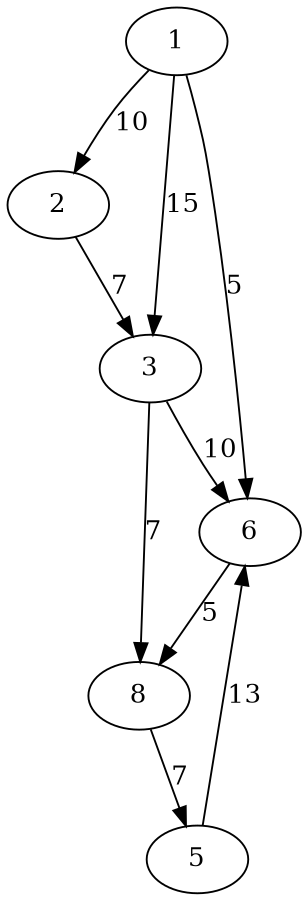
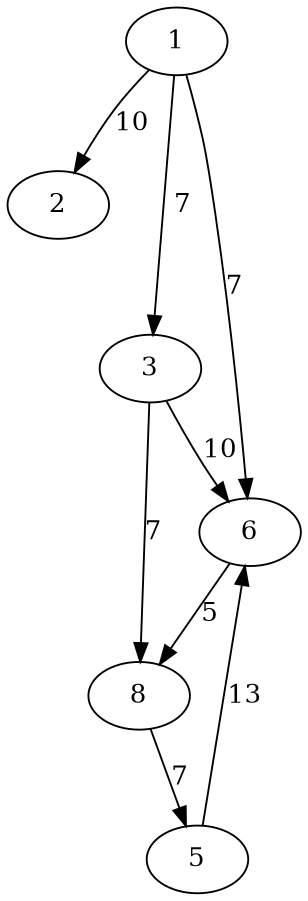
edge "1" -> "3": label "15" -> "7"
edge "2" -> "3": removed, label "7"
edge "1" -> "6": label "5" -> "7"
